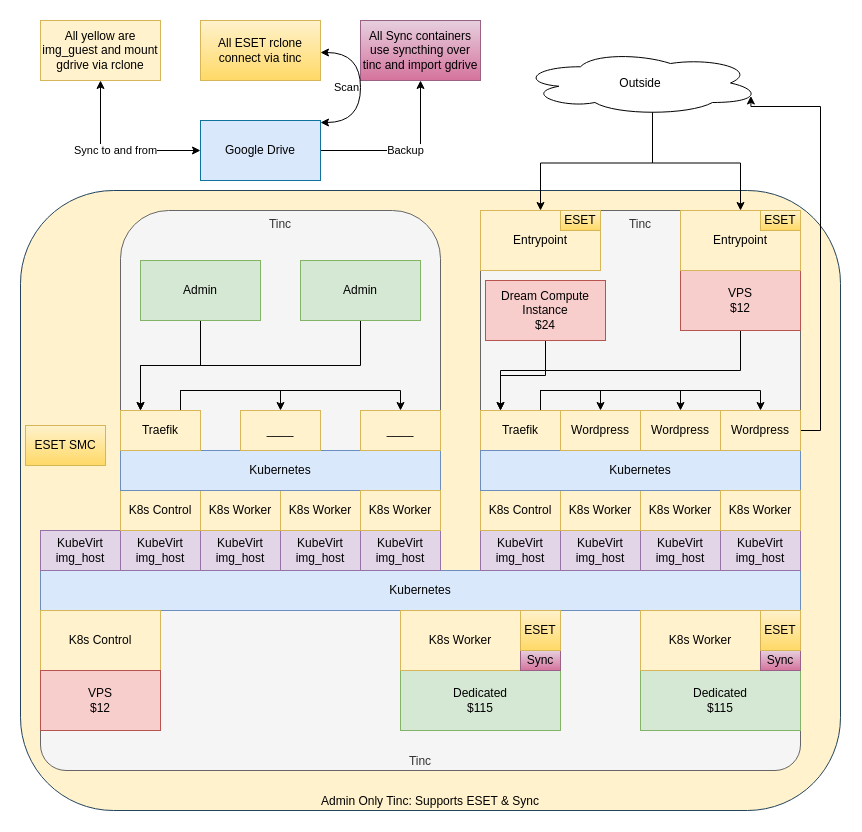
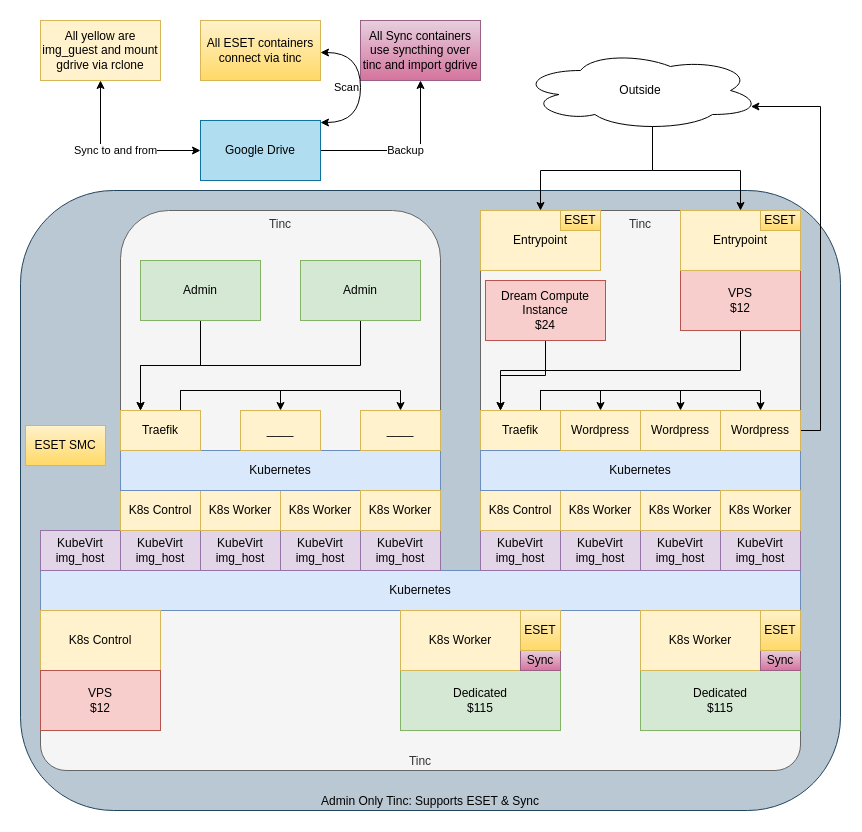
node "All ESET rclone connect via tinc": label "All ESET rclone connect via tinc" -> "All ESET containers connect via tinc"
node "Outside": size 240x65 -> 240x80
node "Google Drive": fillcolor #dae8fc -> #b1ddf0
node "Admin Only Tinc: Supports ESET & Sync": fillcolor #fff2cc -> #bac8d3
